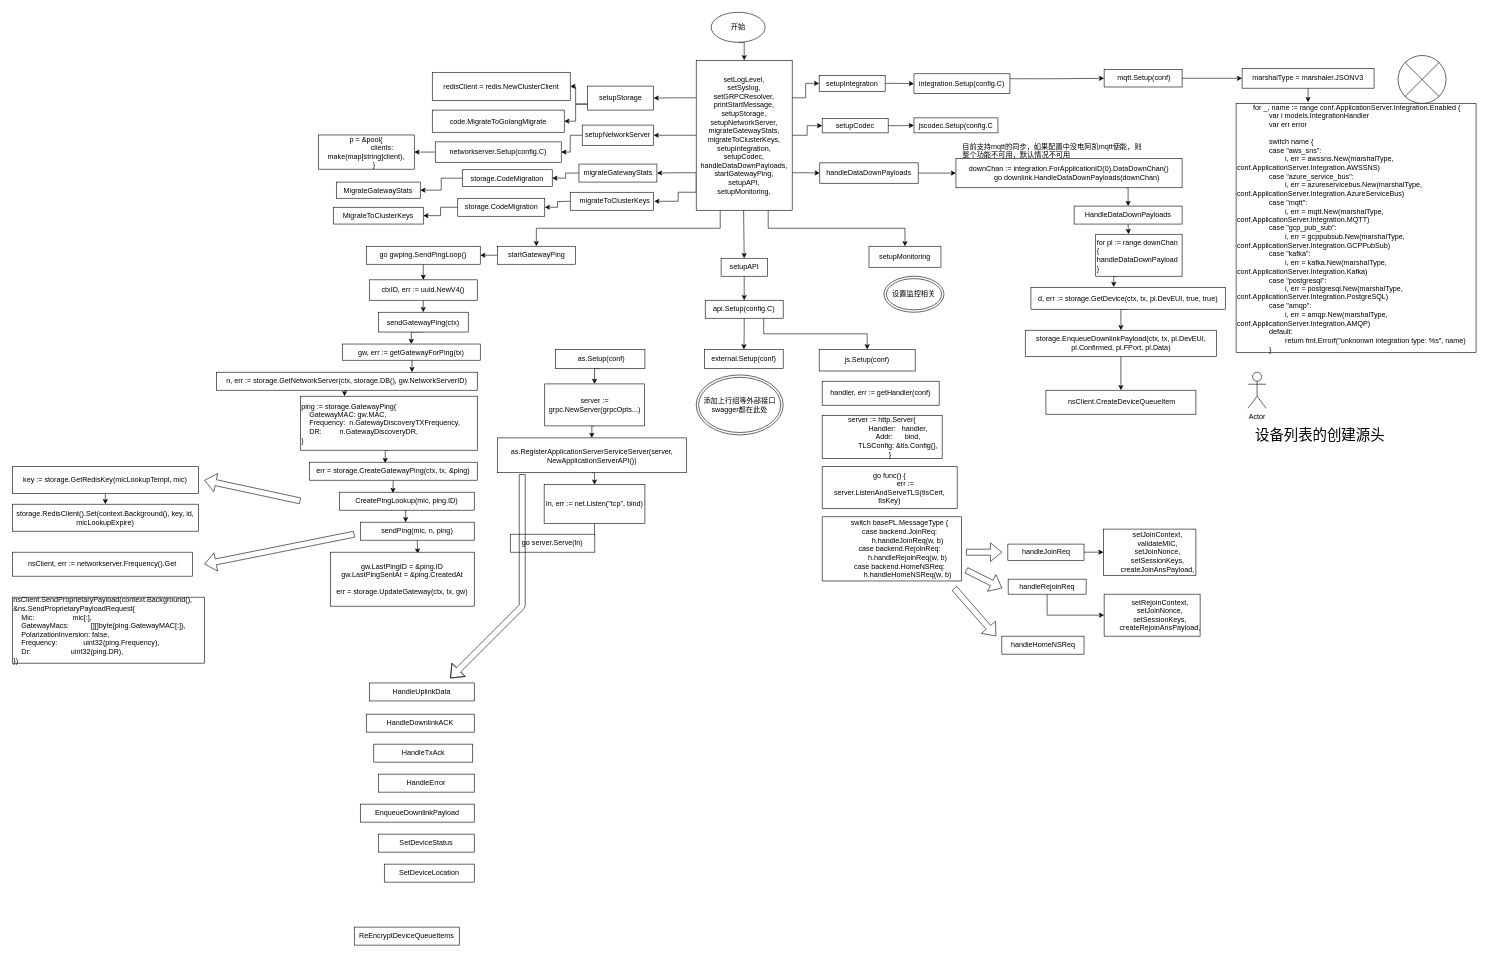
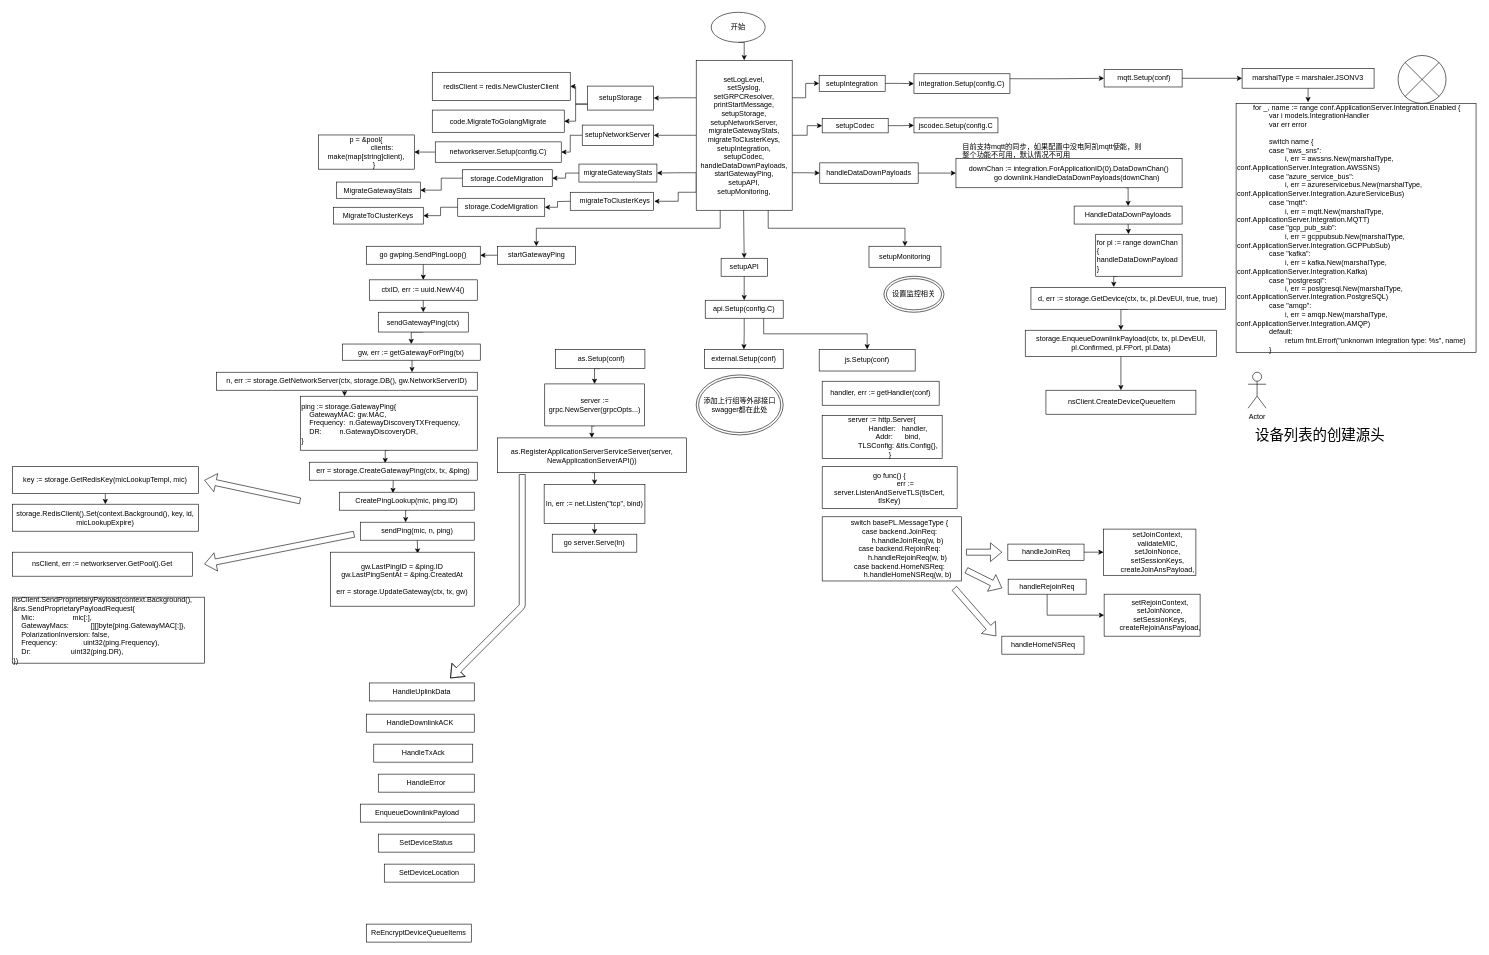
node "go server.Serve(ln)": moved (553, 543) -> (595, 543)
node "nsClient, err := networkserver.Frequency().Get": label "nsClient, err := networkserver.Frequency().Get" -> "nsClient, err := networkserver.GetPool().Get"
node "ReEncryptDeviceQueueItems": moved (407, 936) -> (419, 933)
